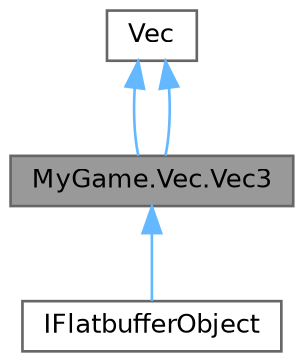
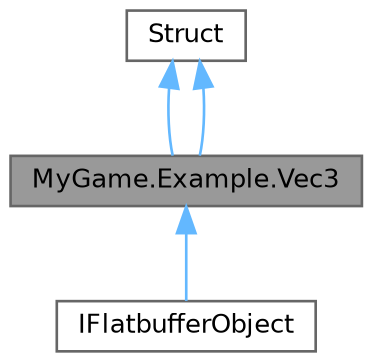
node "Vec": label "Vec" -> "Struct"
node "MyGame.Vec.Vec3": label "MyGame.Vec.Vec3" -> "MyGame.Example.Vec3"
